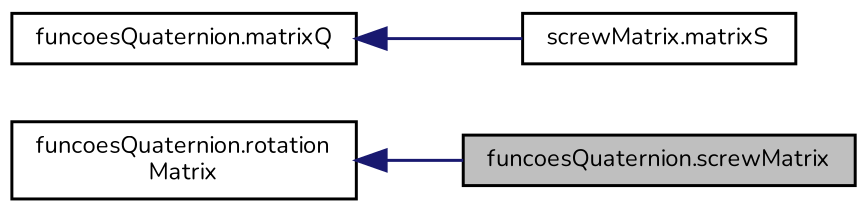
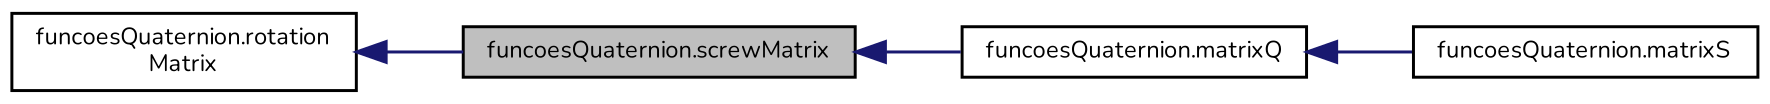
node "screwMatrix.matrixS": label "screwMatrix.matrixS" -> "funcoesQuaternion.matrixS"
edge "funcoesQuaternion.matrixQ" -> "funcoesQuaternion.screwMatrix": added
